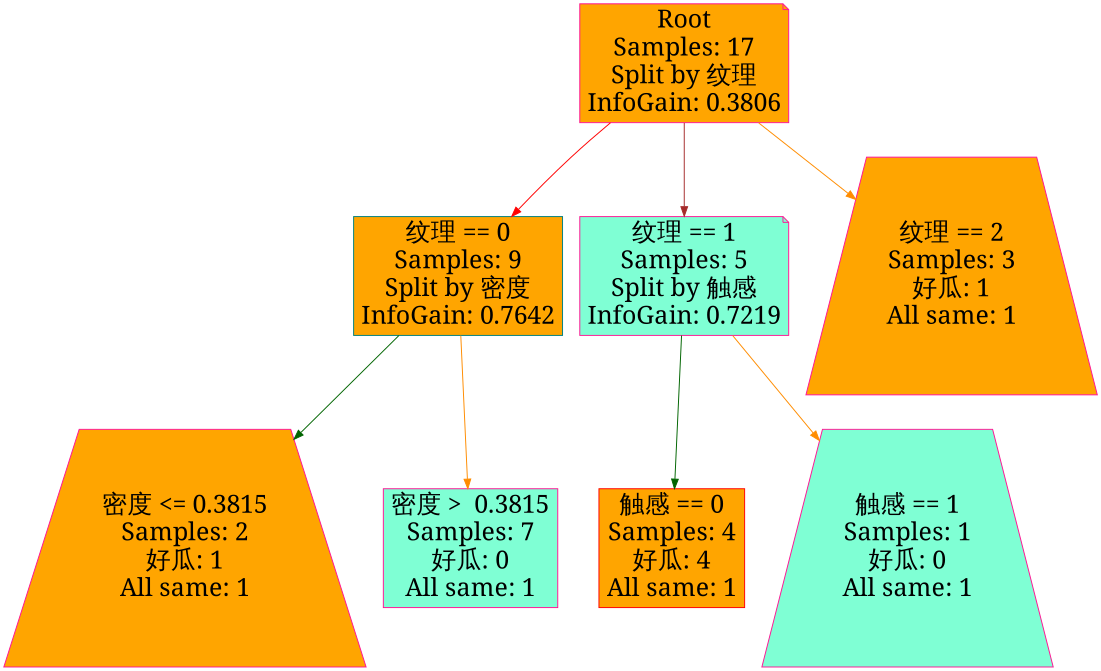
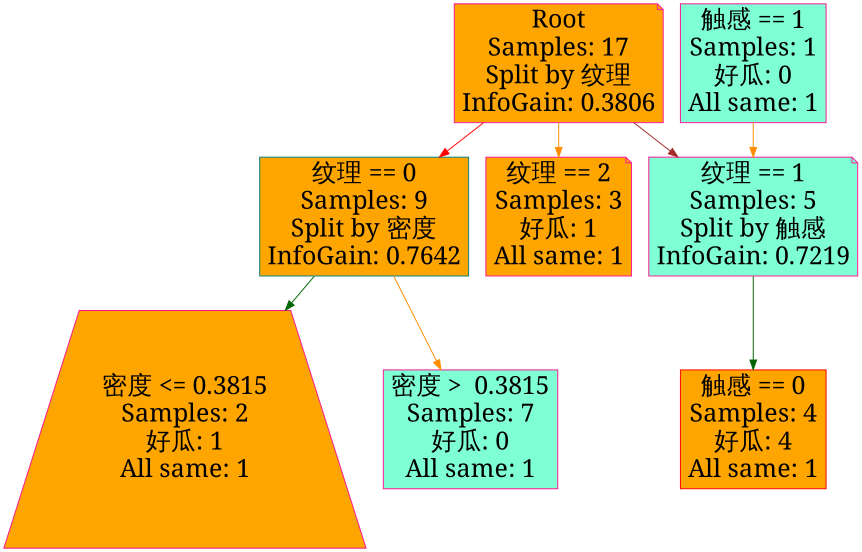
node "纹理 == 2 Samples: 3 好瓜: 1 All same: 1": shape trapezium -> note
edge "纹理 == 1 Samples: 5 Split by 触感 InfoGain: 0.7219" -> "触感 == 1 Samples: 1 好瓜: 0 All same: 1": reversed
node "触感 == 1 Samples: 1 好瓜: 0 All same: 1": shape trapezium -> box
